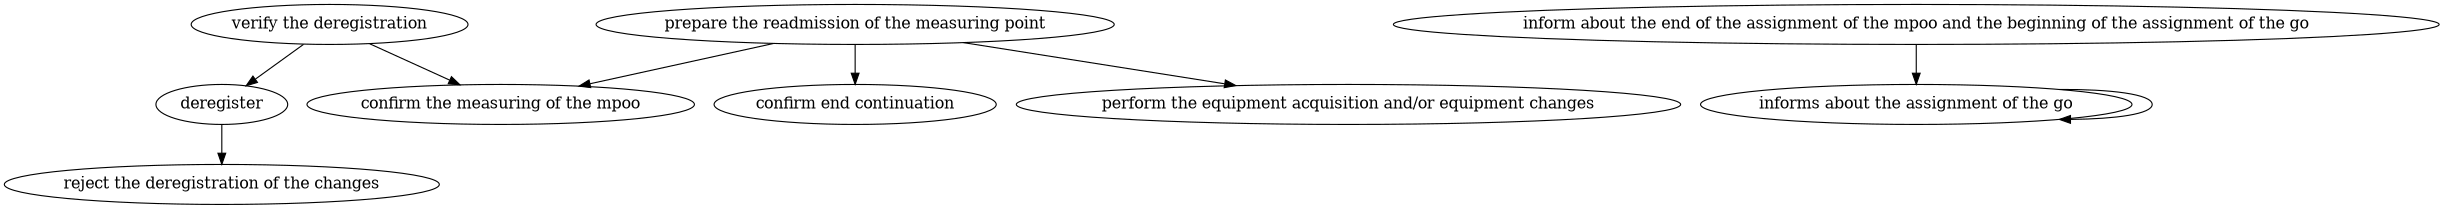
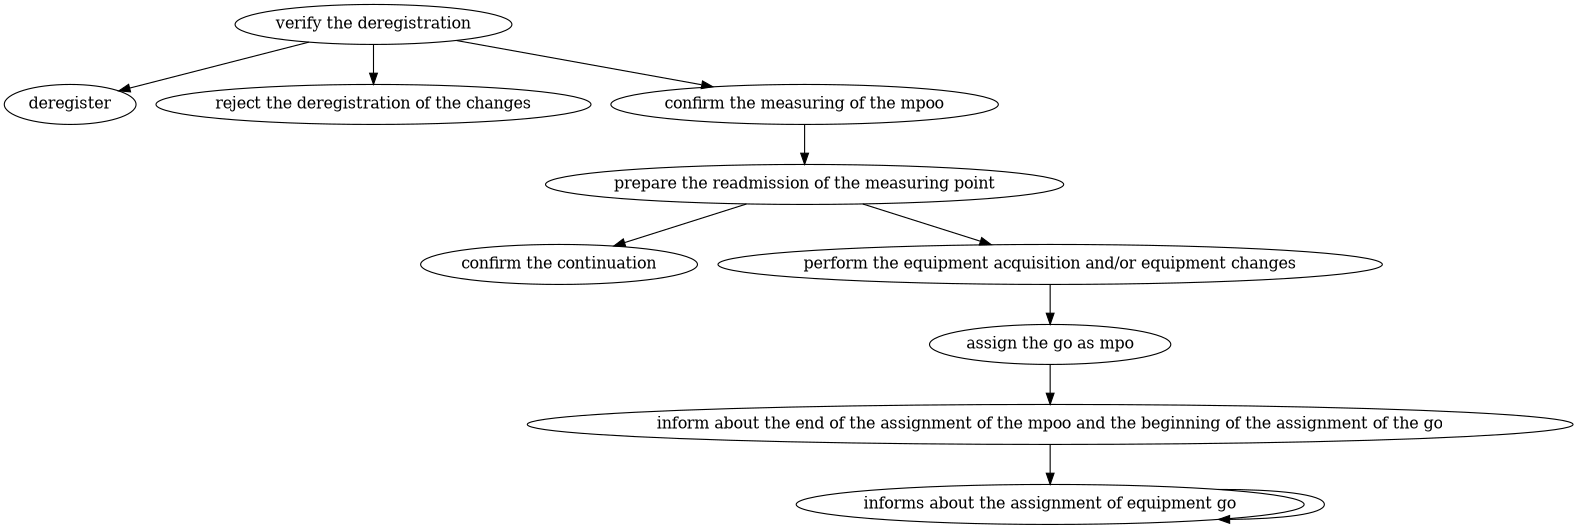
edge "prepare the readmission of the measuring point" -> "confirm the measuring of the mpoo": reversed
node "confirm end continuation": label "confirm end continuation" -> "confirm the continuation"
node "informs about the assignment of the go": label "informs about the assignment of the go" -> "informs about the assignment of equipment go"
edge "deregister" -> "reject the deregistration of the changes": now "verify the deregistration" -> "reject the deregistration of the changes"
node "assign the go as mpo": added
